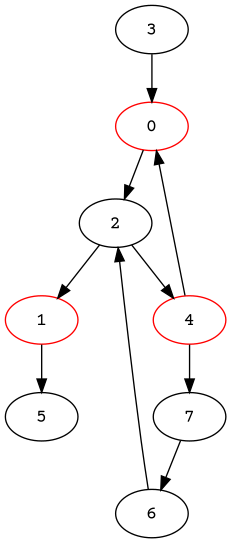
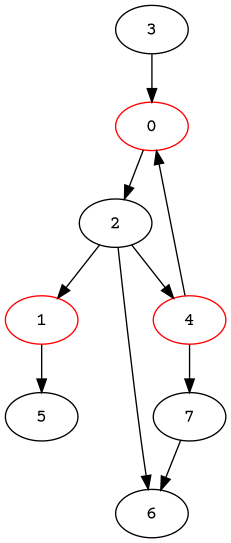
edge "6" -> "2": reversed
